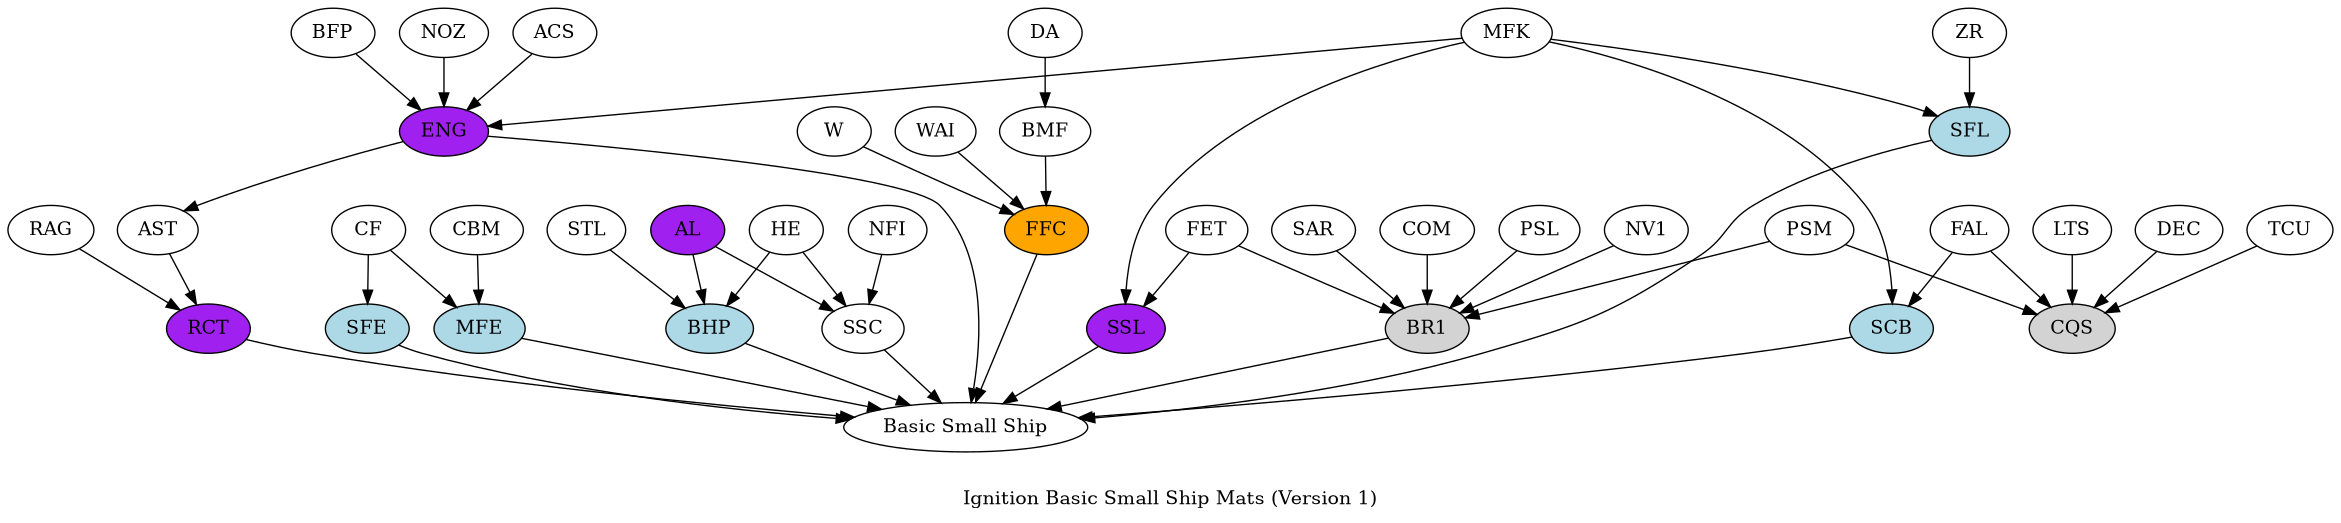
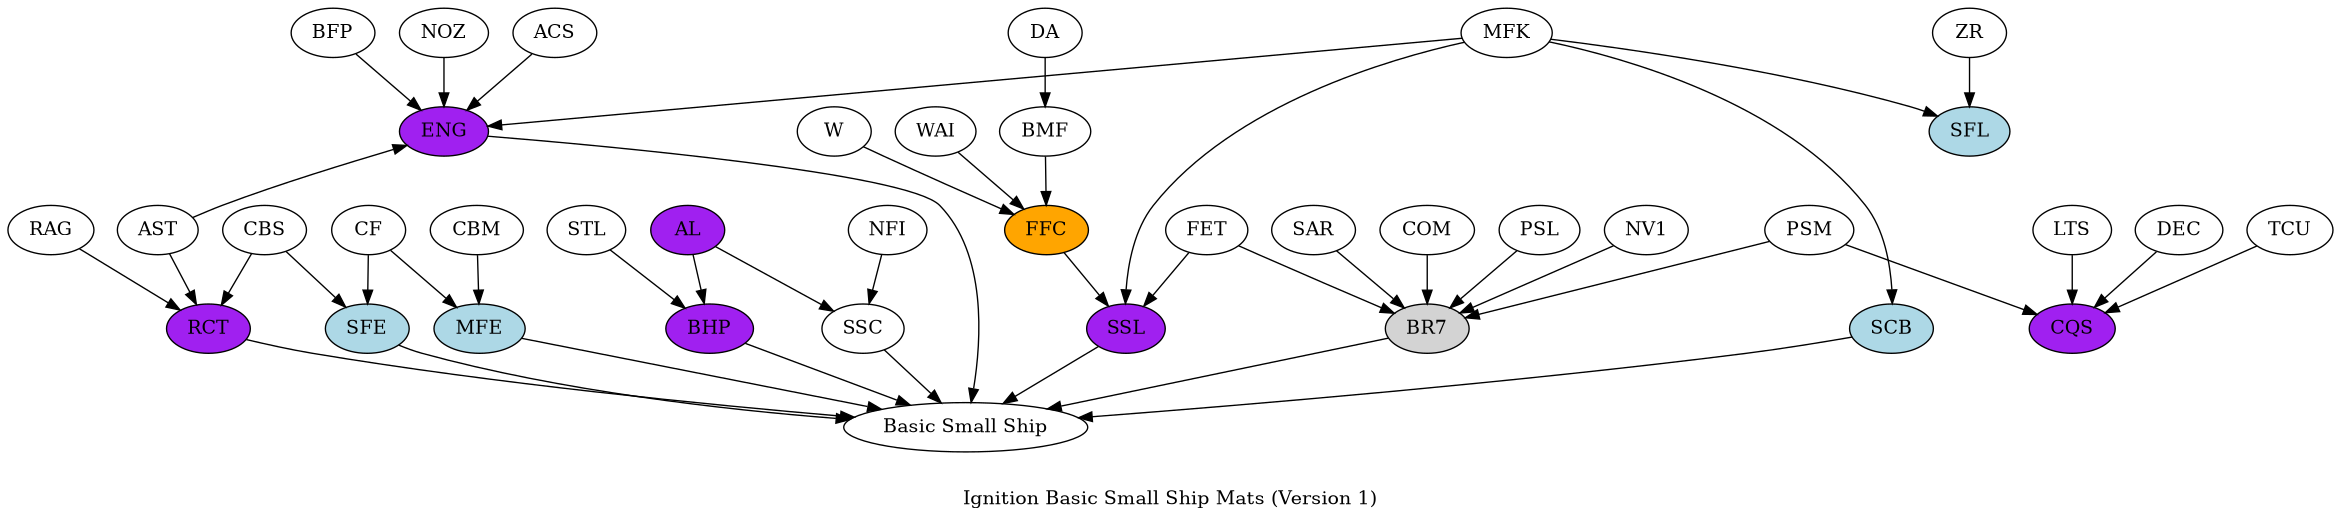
edge "ENG" -> "AST": reversed
node "CBS": added
node "HE": removed
node "FAL": removed
edge "FFC" -> "Basic Small Ship": now "FFC" -> "SSL"
node "BHP": fillcolor lightblue -> purple
node "BR1": label "BR1" -> "BR7"
node "CQS": fillcolor lightgray -> purple
edge "SFL" -> "Basic Small Ship": removed
